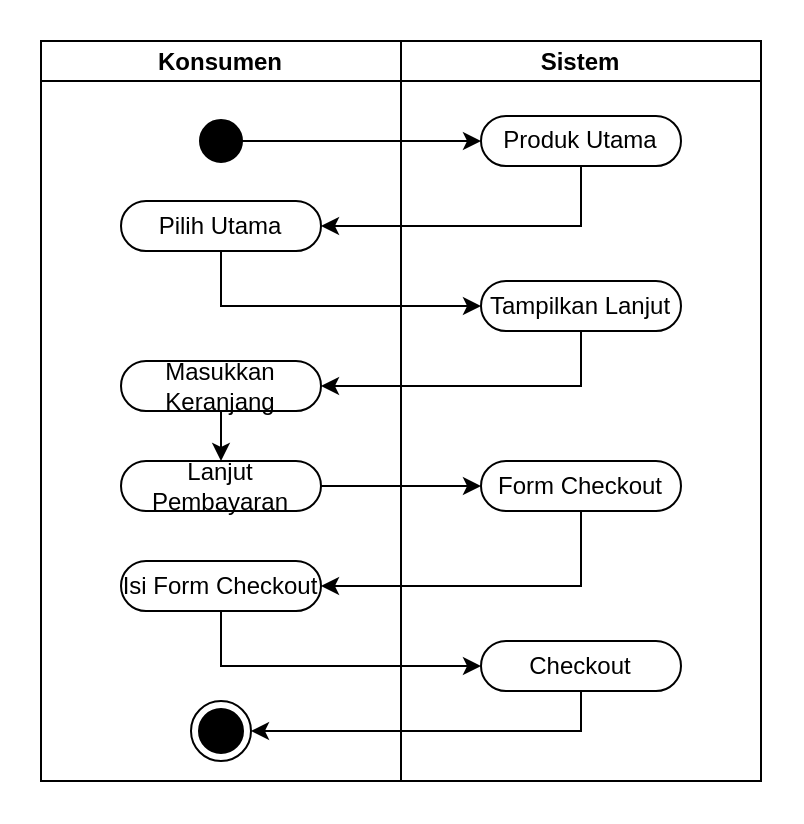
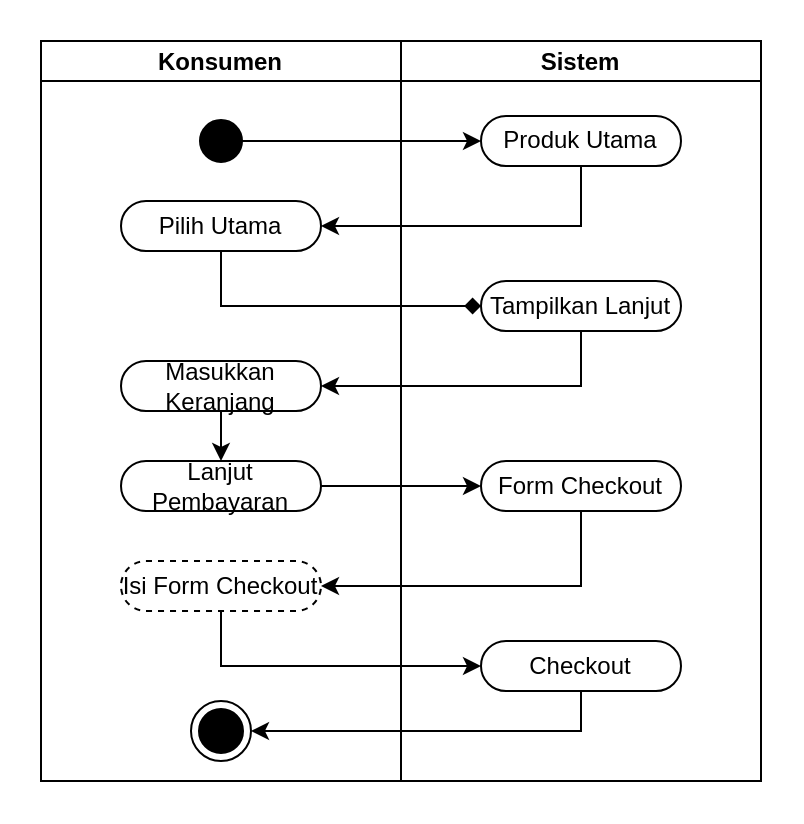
edge "Pilih Utama" -> "Tampilkan Lanjut": arrowhead classic -> diamond
node "Isi Form Checkout": style solid -> dashed
